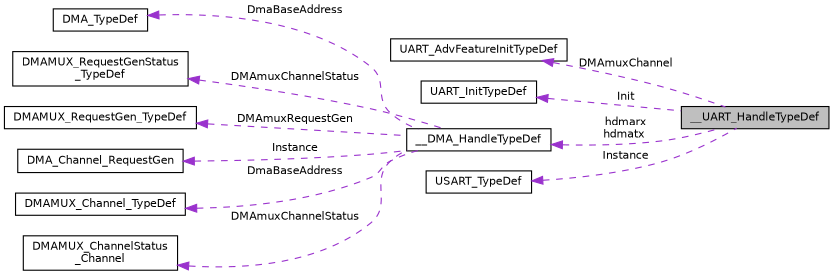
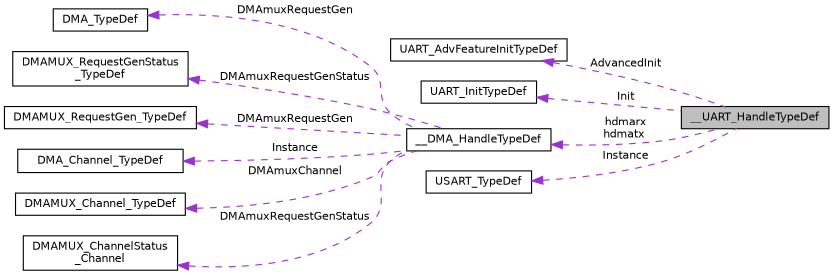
edge "__DMA_HandleTypeDef" -> "DMA_TypeDef": label " DmaBaseAddress" -> " DMAmuxRequestGen"
edge "__UART_HandleTypeDef" -> "UART_AdvFeatureInitTypeDef": label " DMAmuxChannel" -> " AdvancedInit"
edge "__DMA_HandleTypeDef" -> "DMAMUX_RequestGenStatus _TypeDef": label " DMAmuxChannelStatus" -> " DMAmuxRequestGenStatus"
node "DMA_Channel_RequestGen": label "DMA_Channel_RequestGen" -> "DMA_Channel_TypeDef"
edge "__DMA_HandleTypeDef" -> "DMAMUX_Channel_TypeDef": label " DmaBaseAddress" -> " DMAmuxChannel"
edge "__DMA_HandleTypeDef" -> "DMAMUX_ChannelStatus _Channel": label " DMAmuxChannelStatus" -> " DMAmuxRequestGenStatus"
